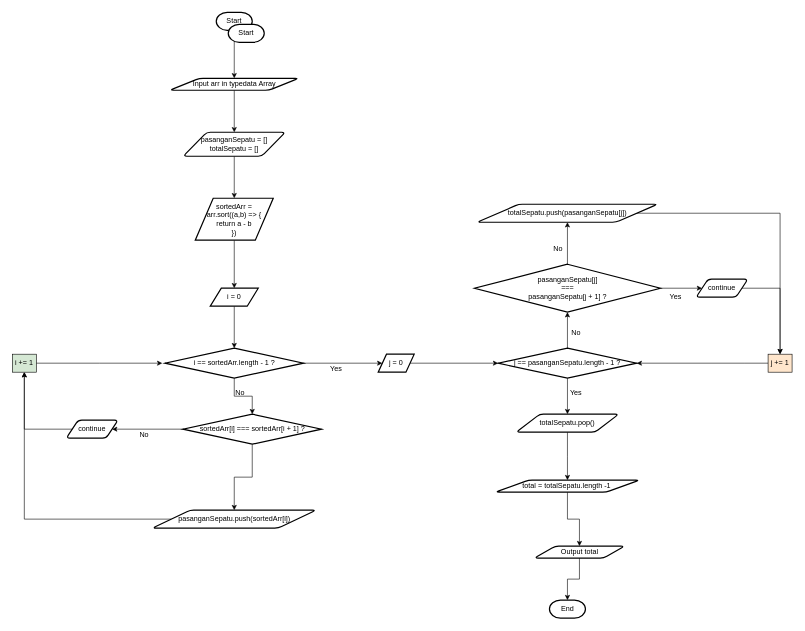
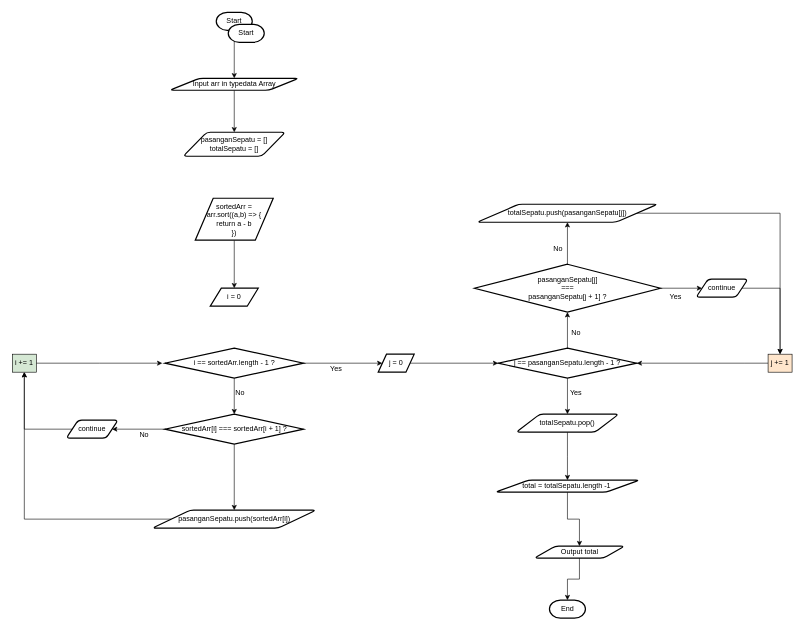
edge "pasanganSepatu = [] totalSepatu = []" -> "sortedArr = arr.sort((a,b) => { return a - b })": removed
edge "i = 0" -> "i == sortedArr.length - 1 ?": removed
node "sortedArr[i] === sortedArr[i + 1] ?": moved (252, 429) -> (234, 429)
